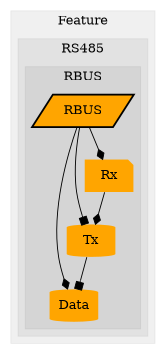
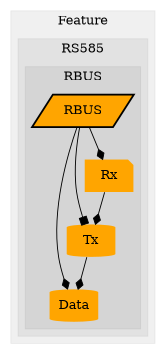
cluster "RS485": label "RS485" -> "RS585"
edge "Tx" -> "Data": arrowhead box -> diamond
